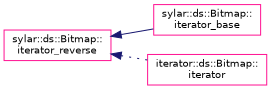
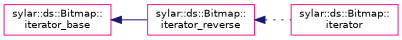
edge "sylar::ds::Bitmap:: iterator_base" -> "sylar::ds::Bitmap:: iterator_reverse": reversed
node "iterator::ds::Bitmap:: iterator": label "iterator::ds::Bitmap:: iterator" -> "sylar::ds::Bitmap:: iterator"
